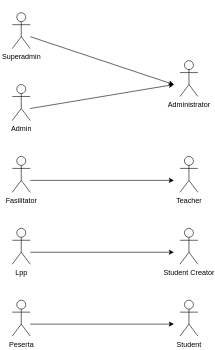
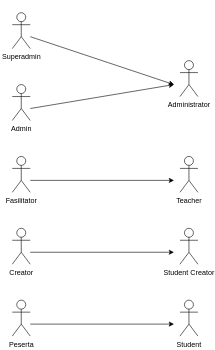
node "Lpp": label "Lpp" -> "Creator"
